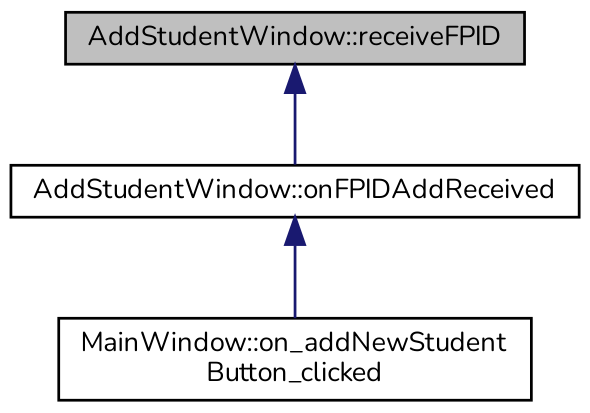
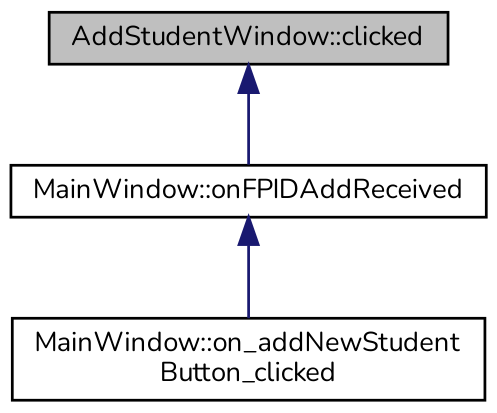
node "AddStudentWindow::receiveFPID": label "AddStudentWindow::receiveFPID" -> "AddStudentWindow::clicked"
node "AddStudentWindow::onFPIDAddReceived": label "AddStudentWindow::onFPIDAddReceived" -> "MainWindow::onFPIDAddReceived"
